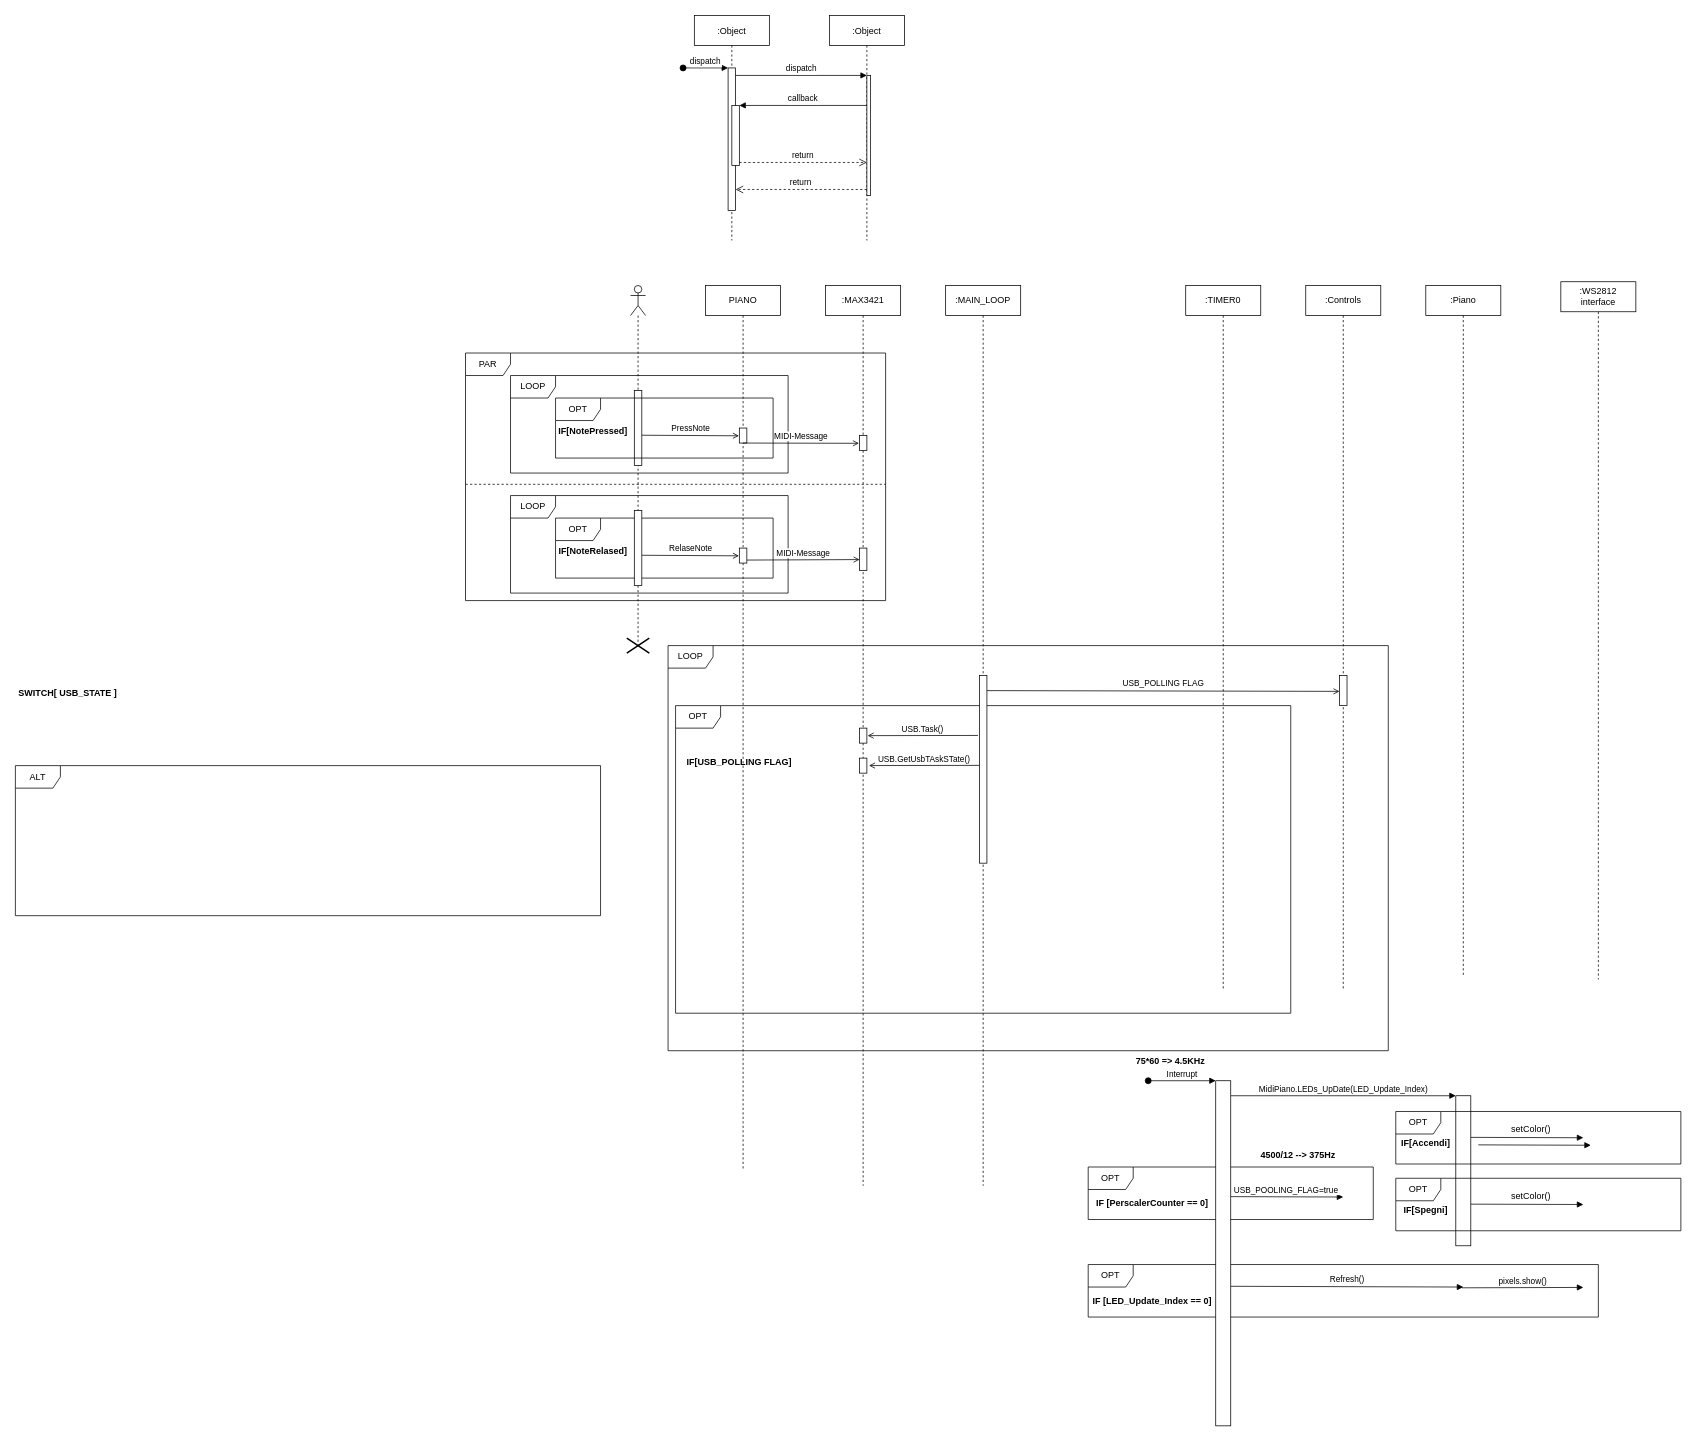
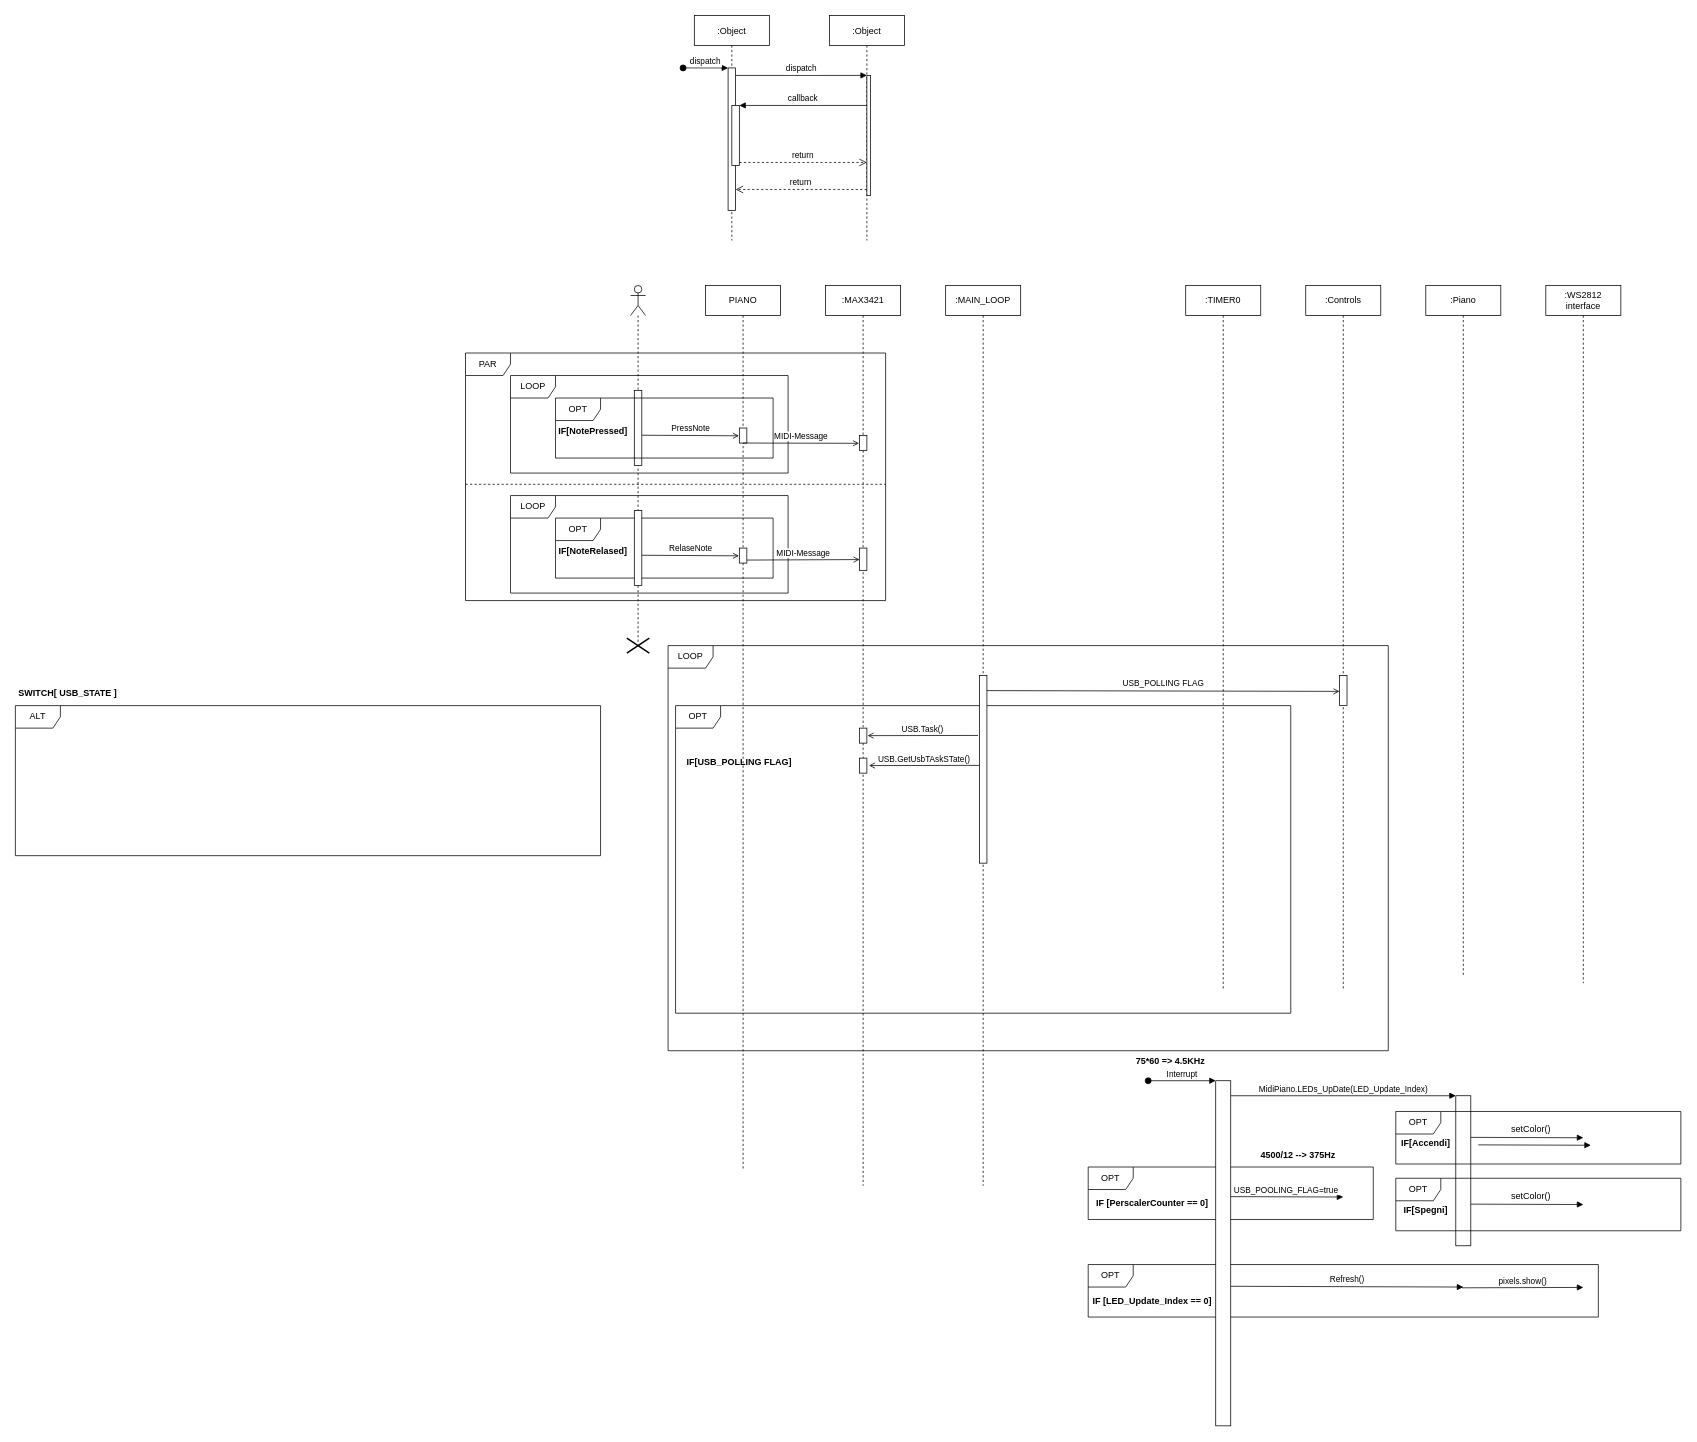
node ":WS2812 interface": moved (1598, 630) -> (1583, 634)
node "ALT": moved (308, 840) -> (308, 780)
